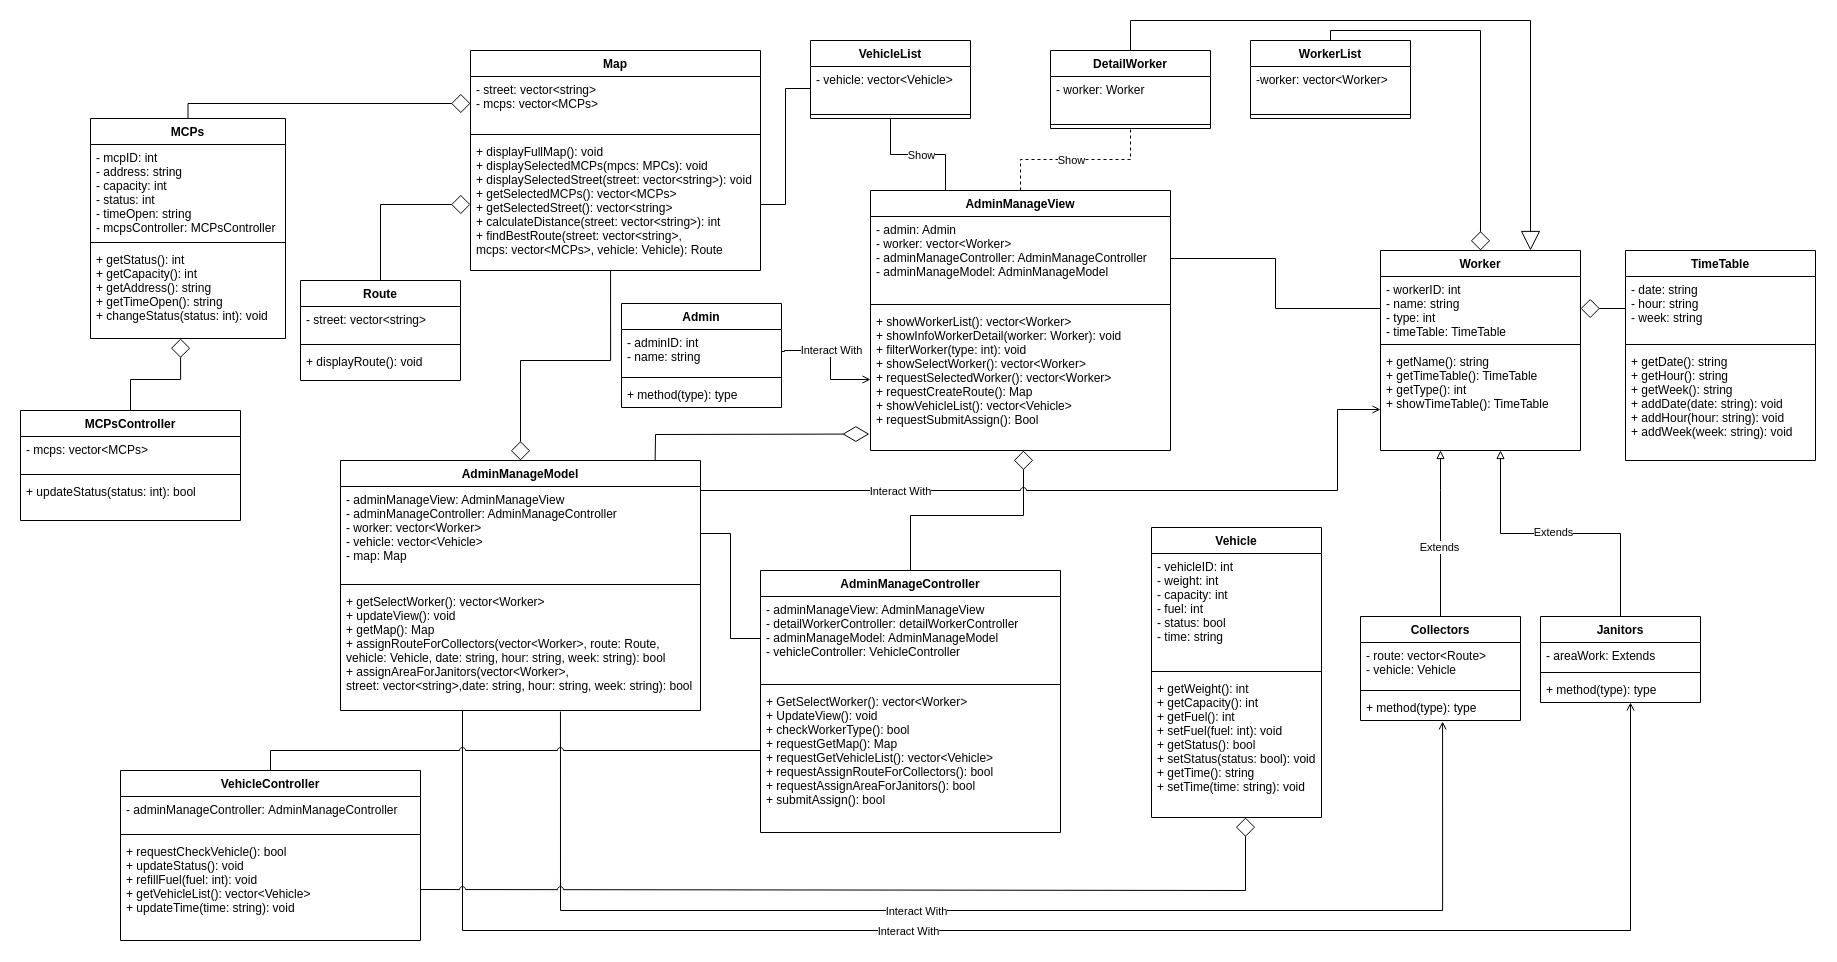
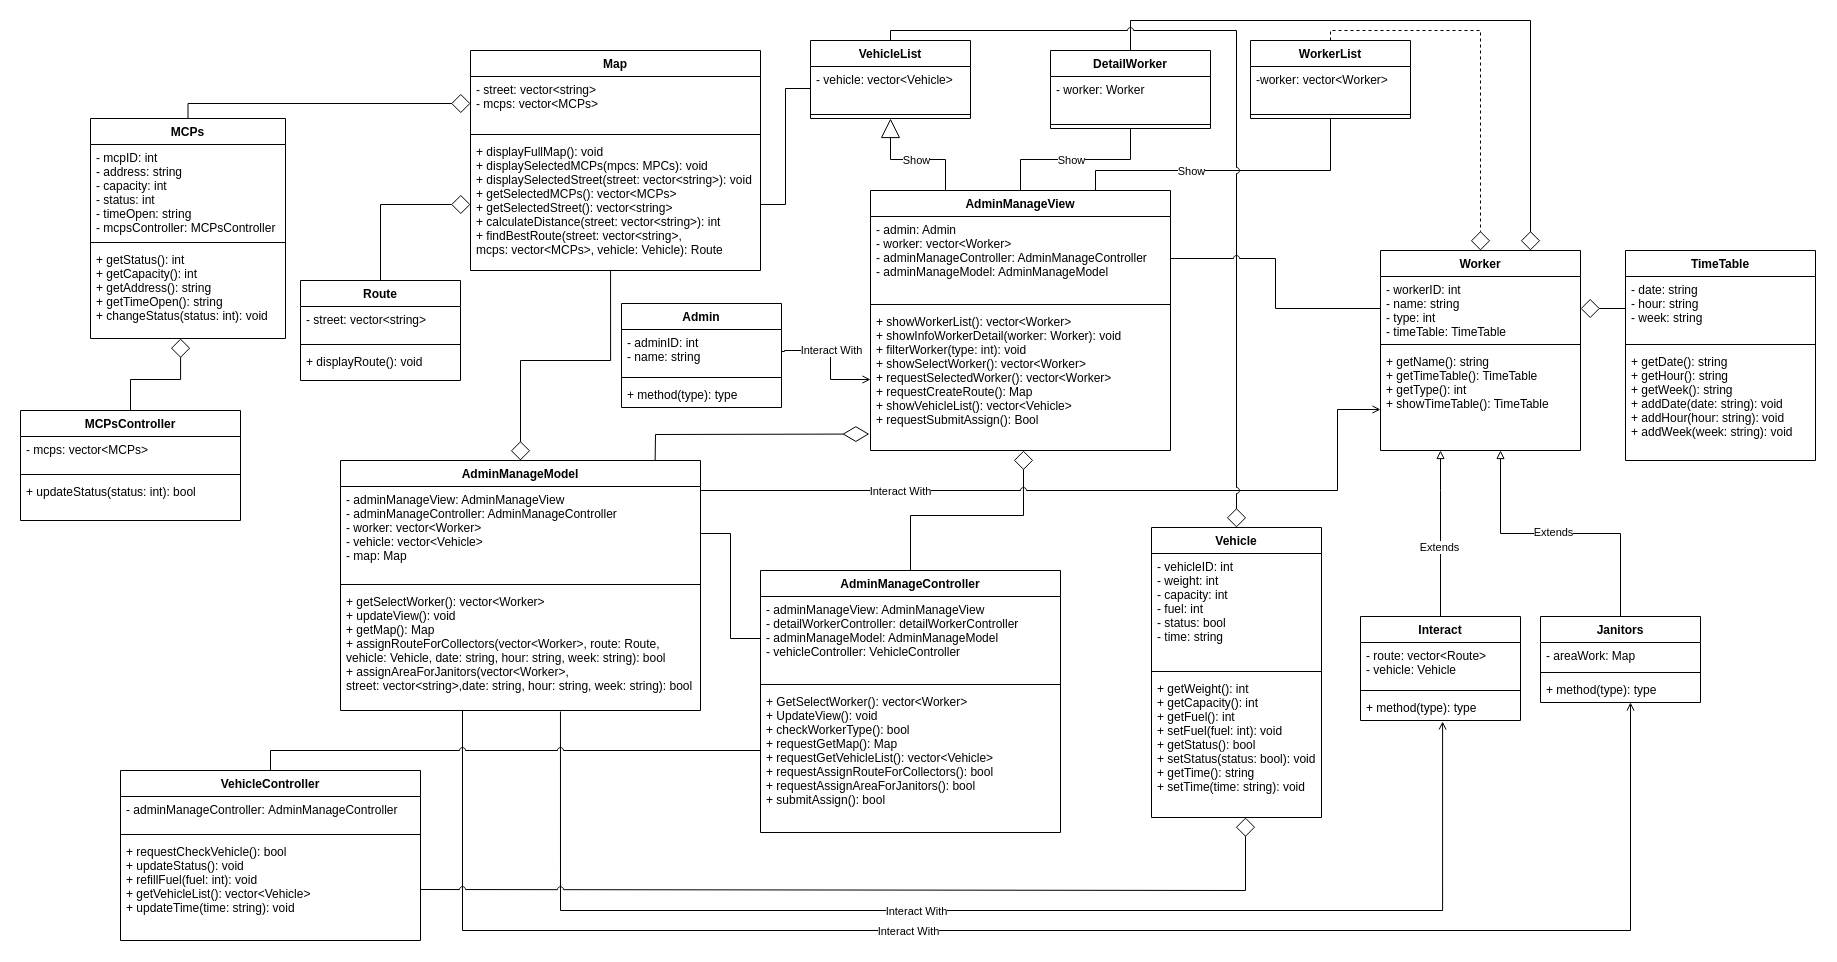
edge "WorkerList" -> "Worker": style solid -> dashed
edge "VehicleList" -> "Vehicle": added
edge "VehicleList" -- "AdminManageView": arrowhead none -> block
edge "DetailWorker" -- "AdminManageView": style dashed -> solid
edge "WorkerList" -- "AdminManageView": added, label "Show"
edge "DetailWorker" -> "Worker": arrowhead block -> diamond
node "Collectors": label "Collectors" -> "Interact"
node "- areaWork: Extends": label "- areaWork: Extends" -> "- areaWork: Map"
